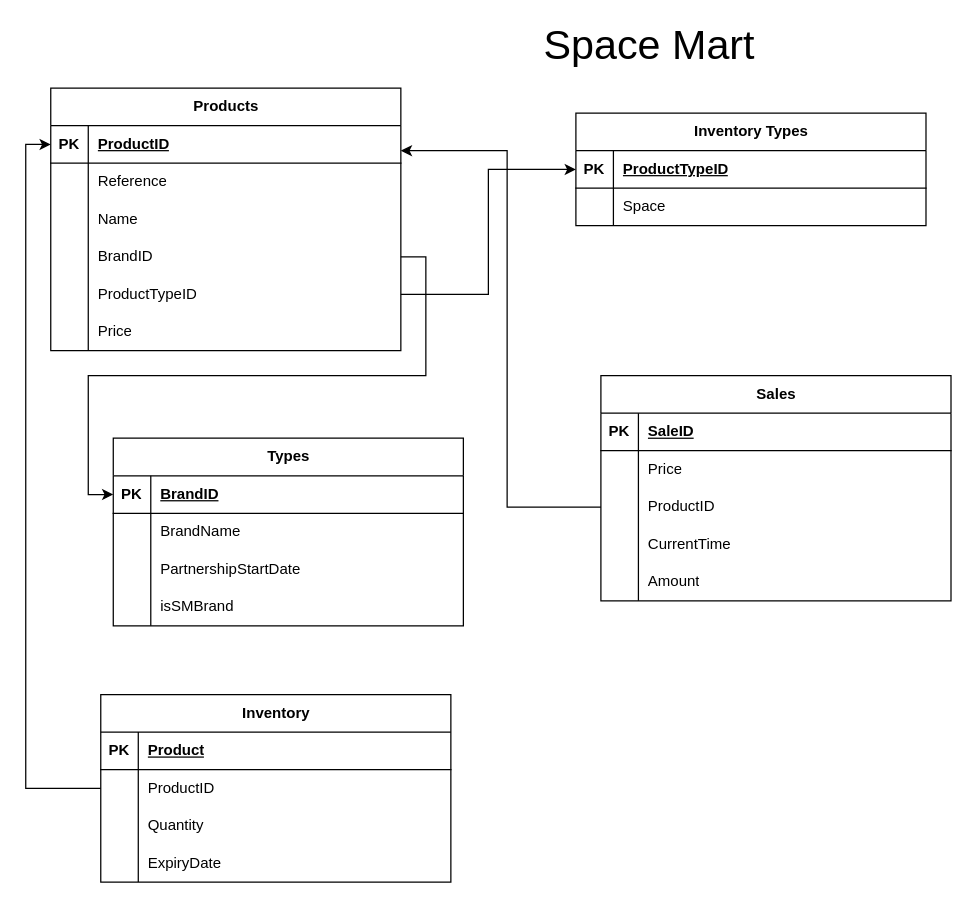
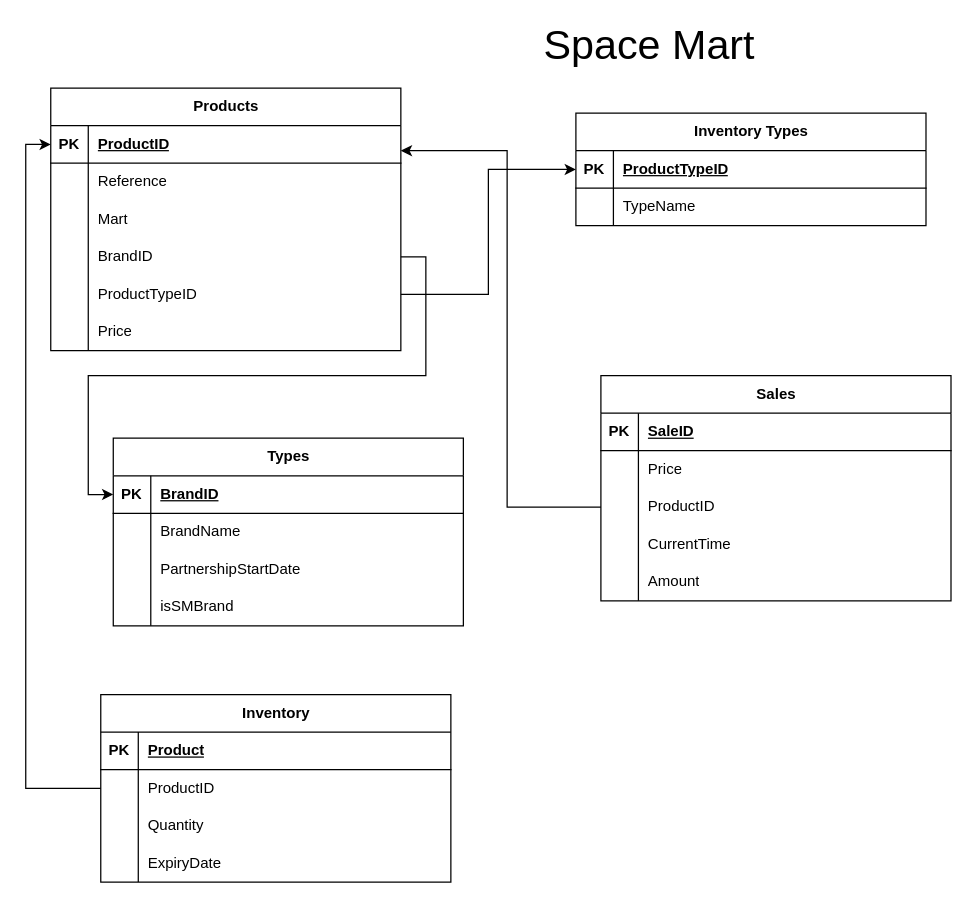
node "Space": label "Space" -> "TypeName"
node "Name": label "Name" -> "Mart"
